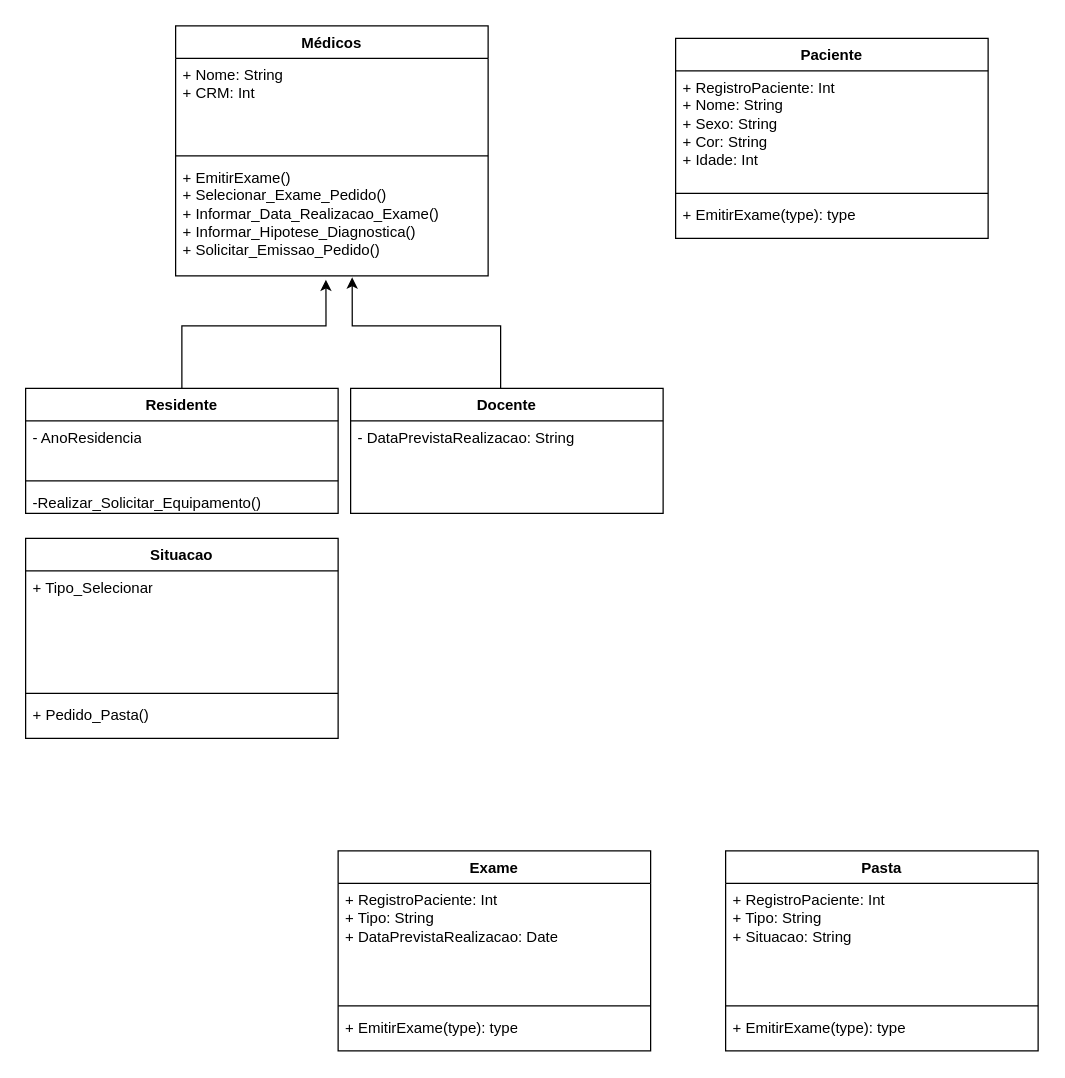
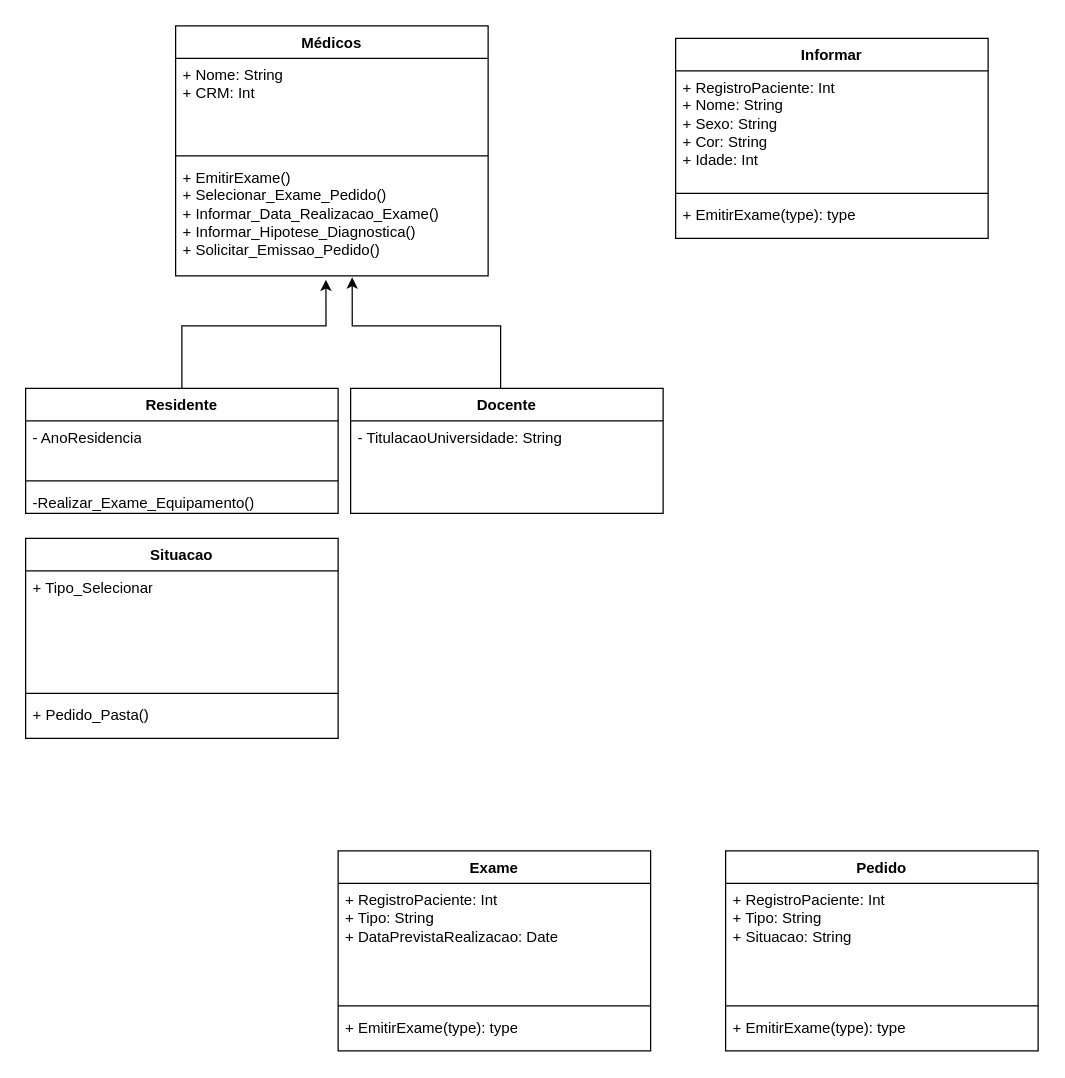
node "Paciente": label "Paciente" -> "Informar"
node "- DataPrevistaRealizacao: String": label "- DataPrevistaRealizacao: String" -> "- TitulacaoUniversidade: String"
node "-Realizar_Solicitar_Equipamento()": label "-Realizar_Solicitar_Equipamento()" -> "-Realizar_Exame_Equipamento()"
node "Pasta": label "Pasta" -> "Pedido"
